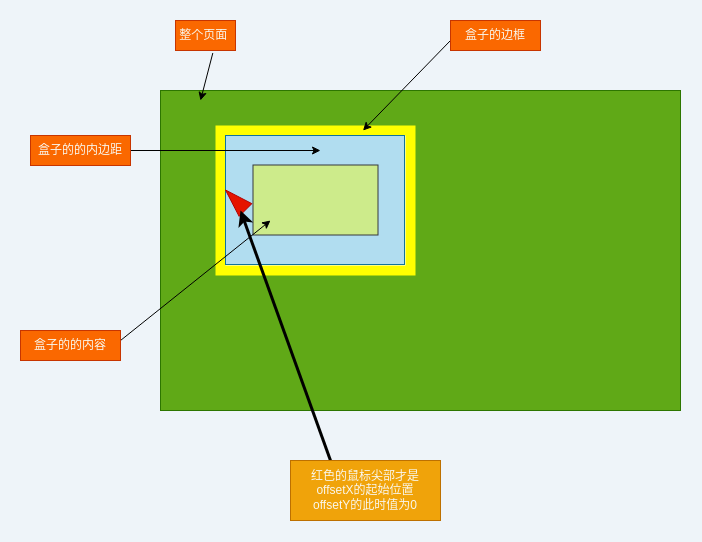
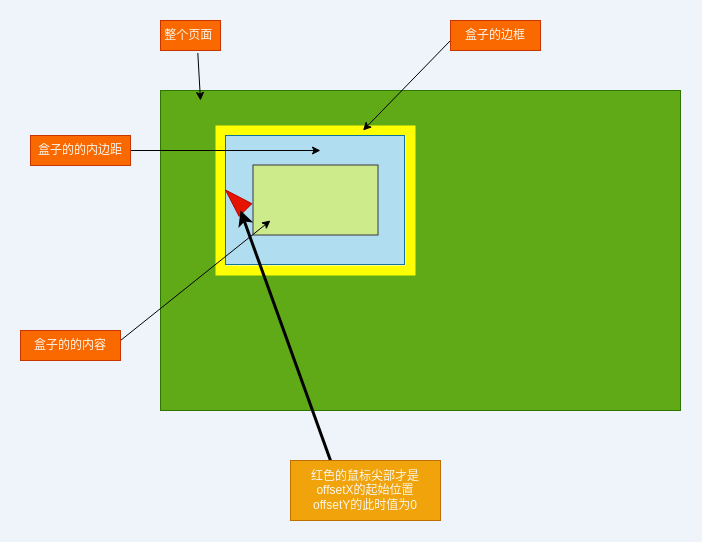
node "整个页面": moved (206, 36) -> (191, 36)
